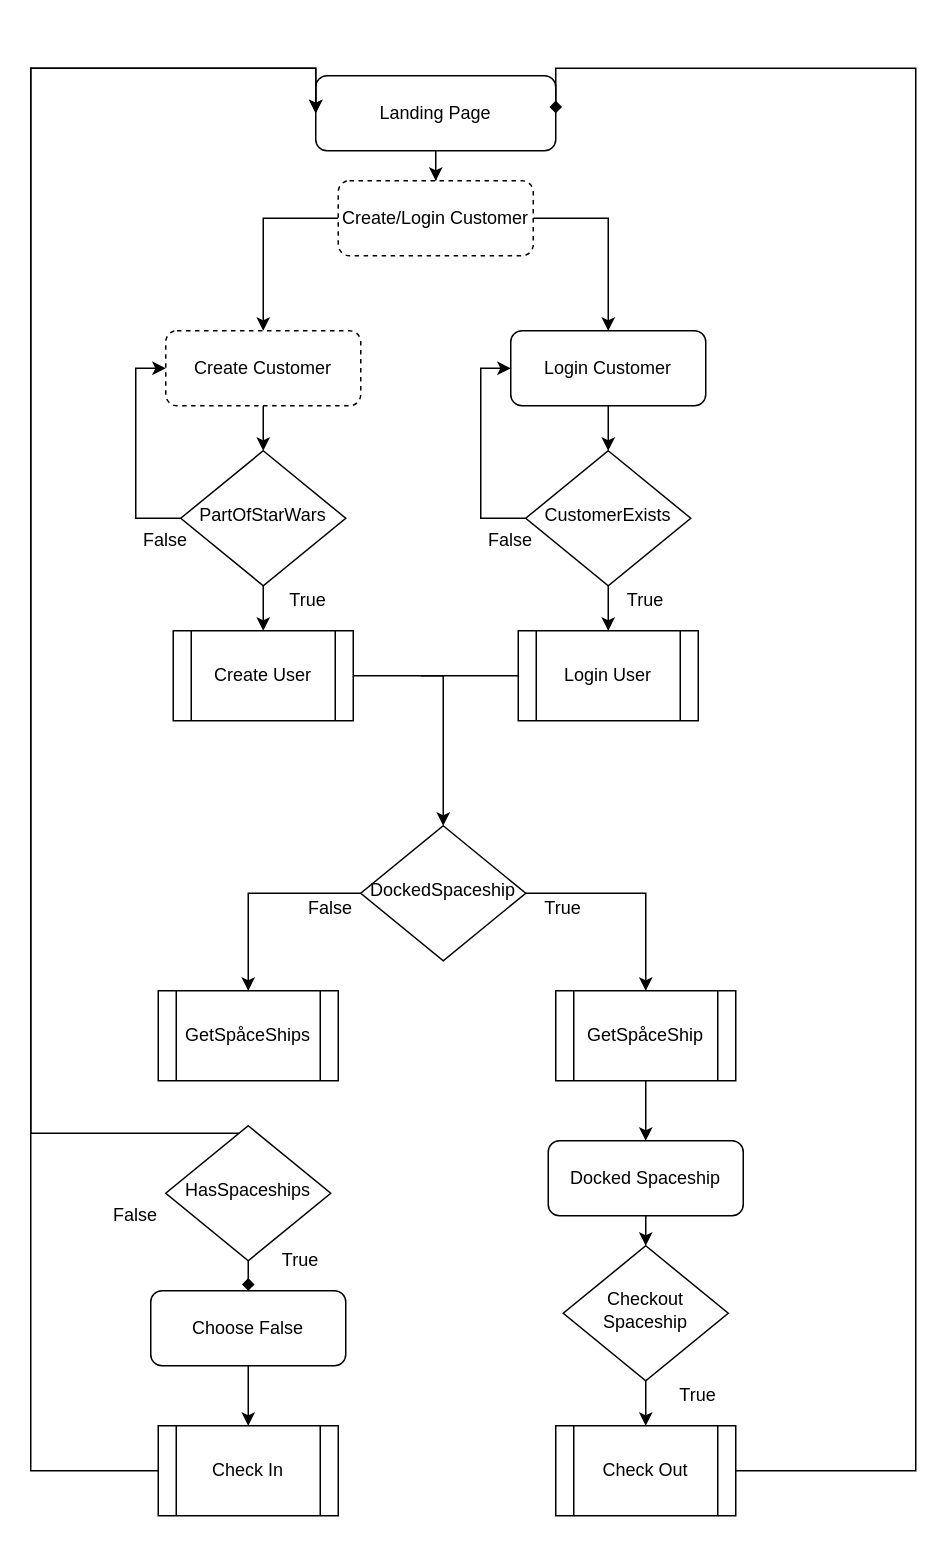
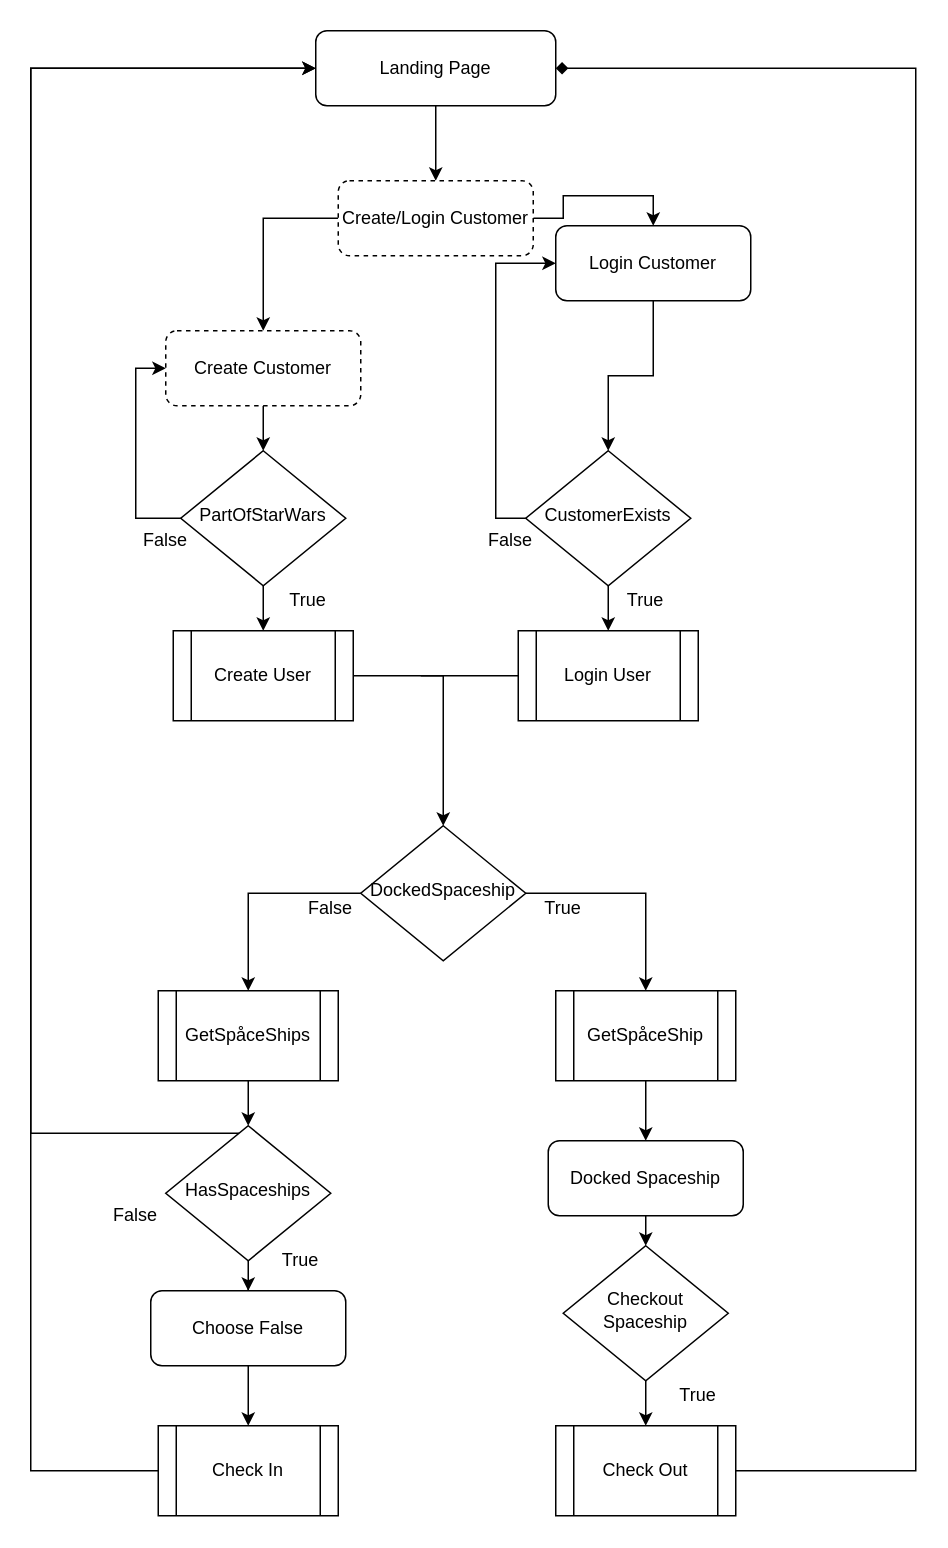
node "Landing Page": moved (436, 113) -> (436, 68)
node "Login Customer": moved (608, 368) -> (653, 263)
edge "GetSpåceShips" -> "HasSpaceships": added
edge "HasSpaceships" -> "Choose False": arrowhead diamond -> classic
